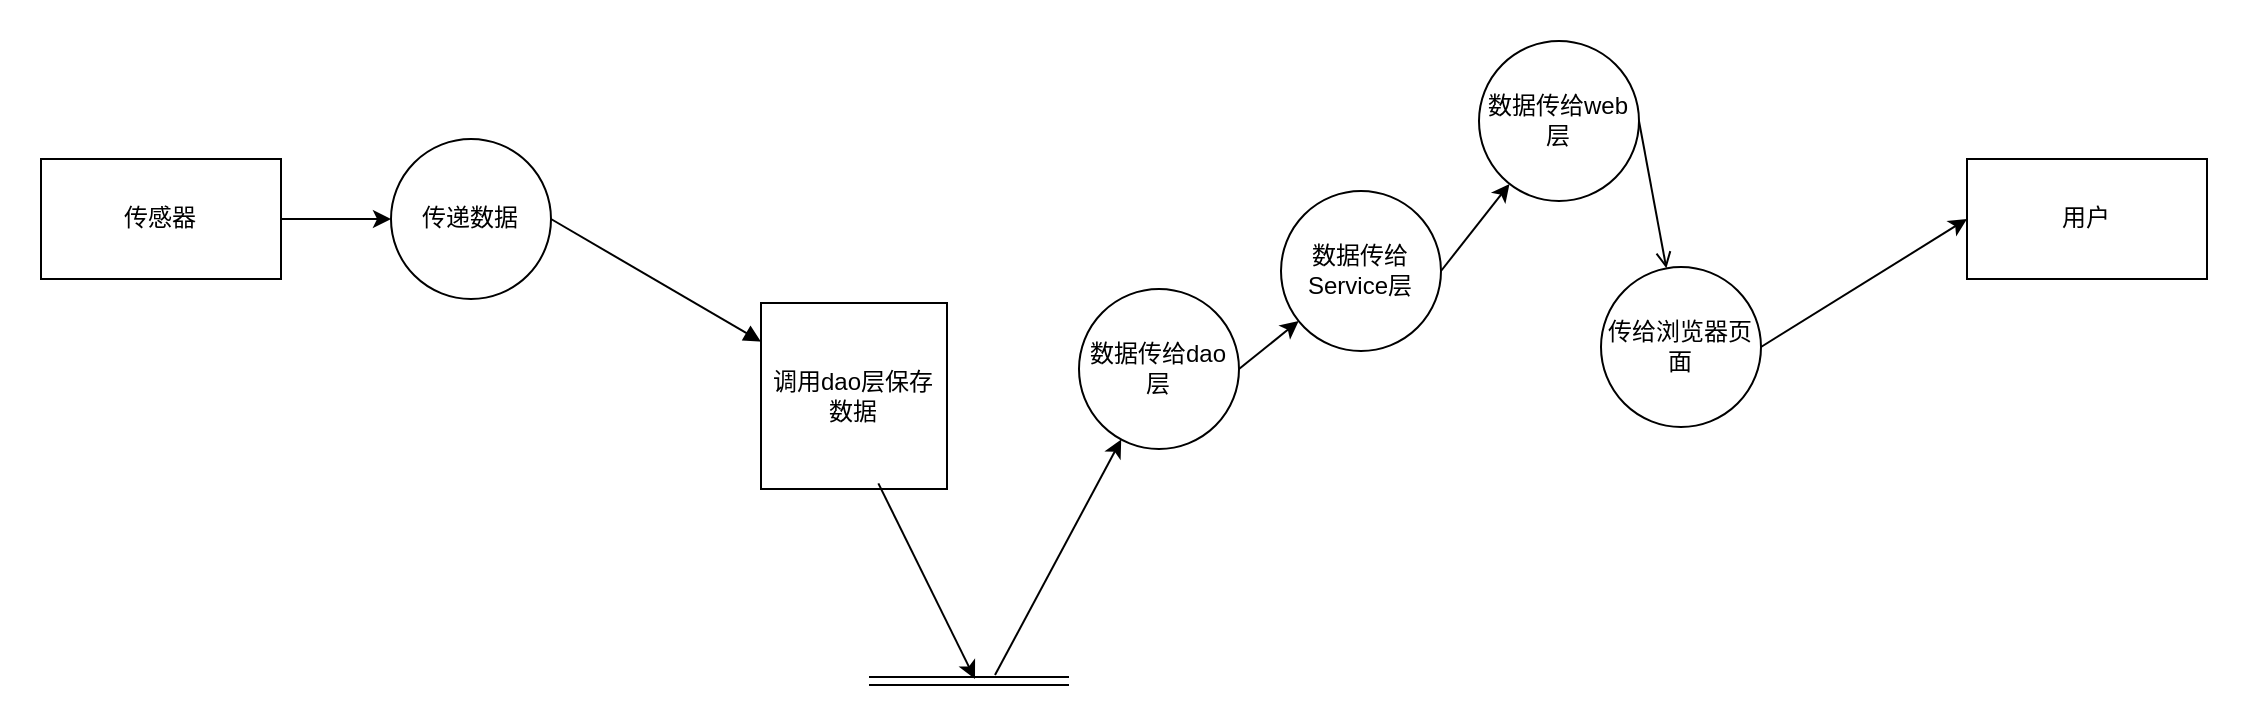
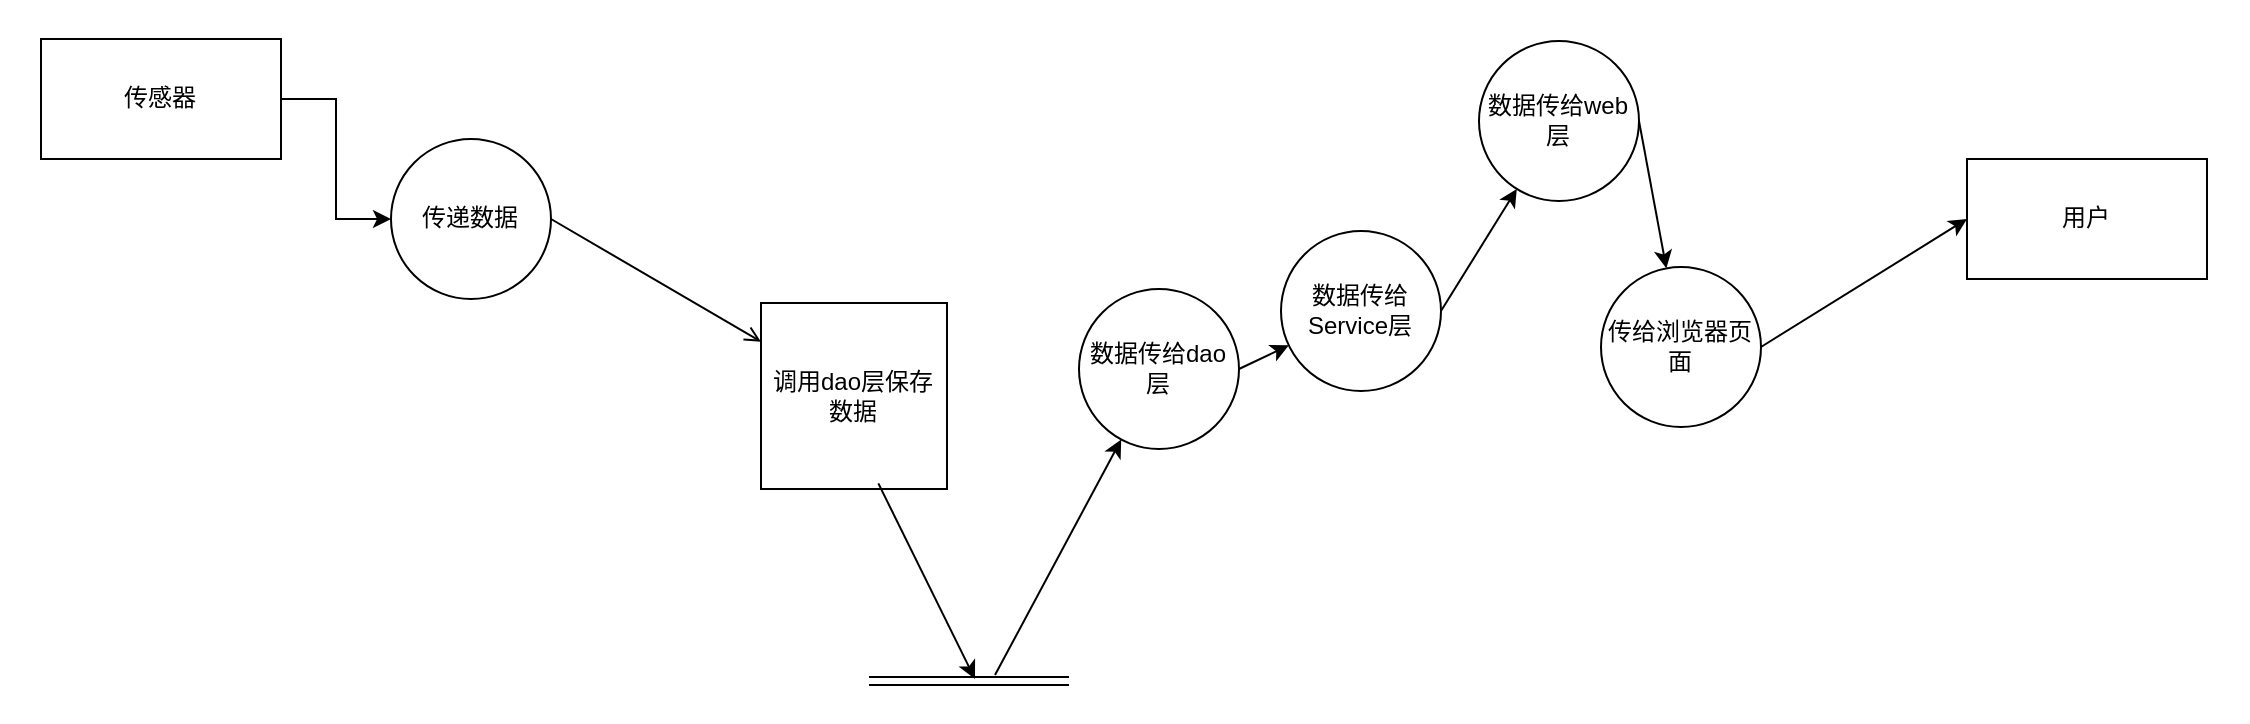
node "传感器": moved (161, 219) -> (161, 99)
edge "数据传给web层" -> "传给浏览器页面": arrowhead open -> classic
node "数据传给Service层": moved (1361, 271) -> (1361, 311)
edge "传递数据" -> "调用dao层保存数据": arrowhead block -> open
